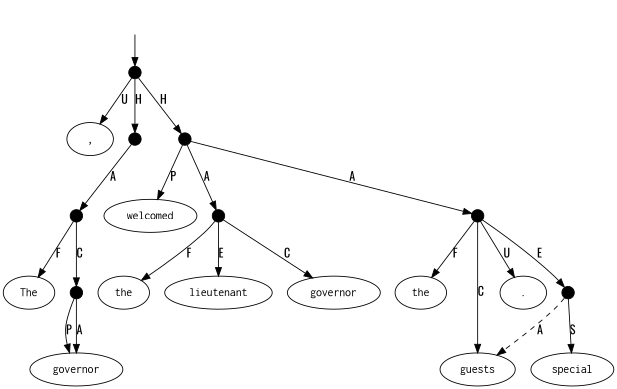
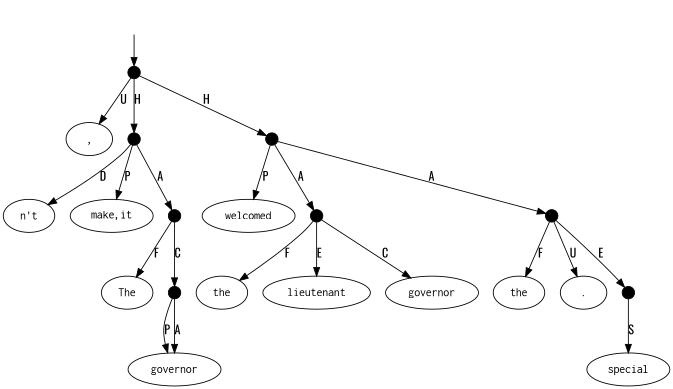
node "n't": added
node "make": added
node "guests": removed
